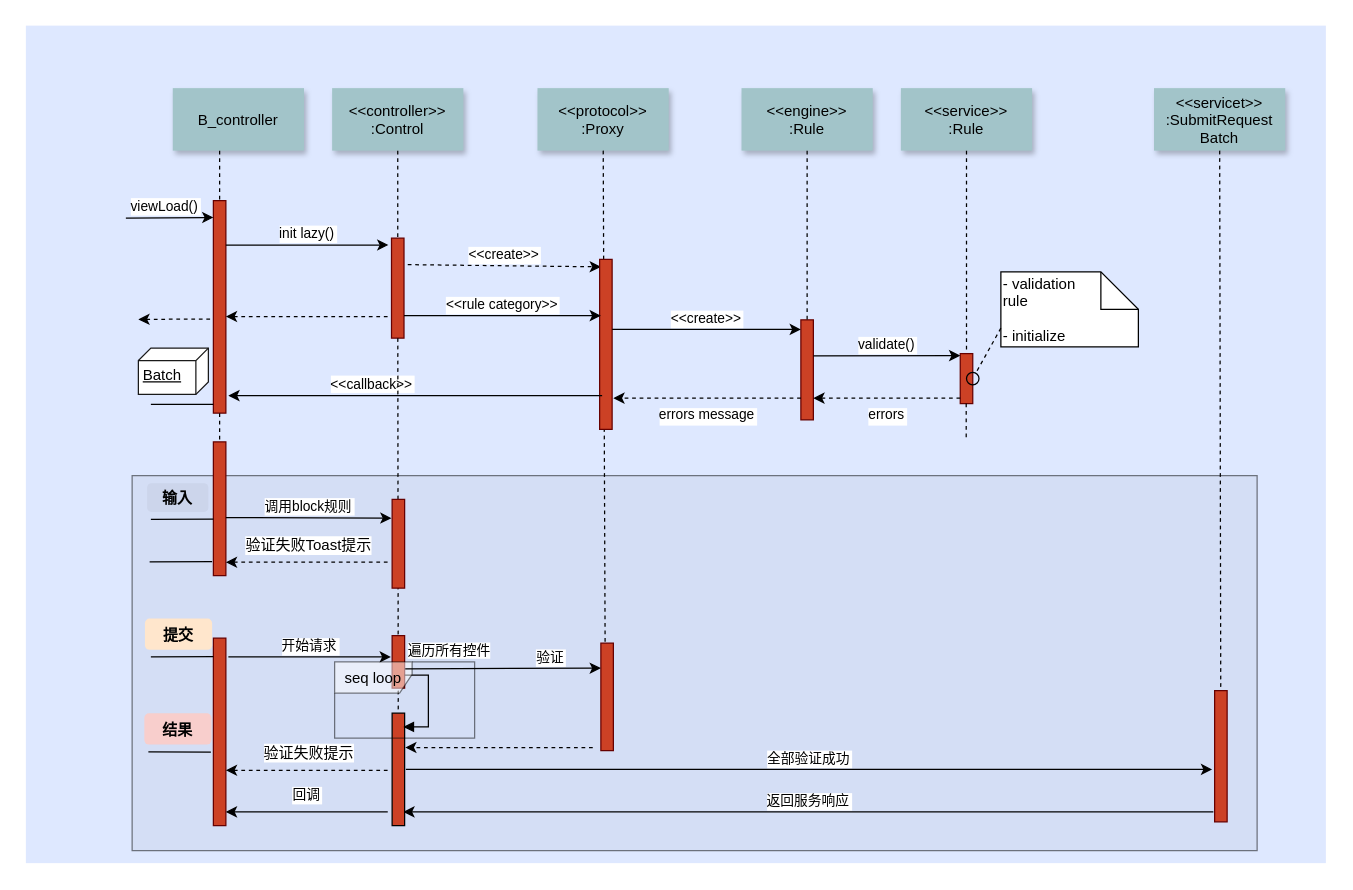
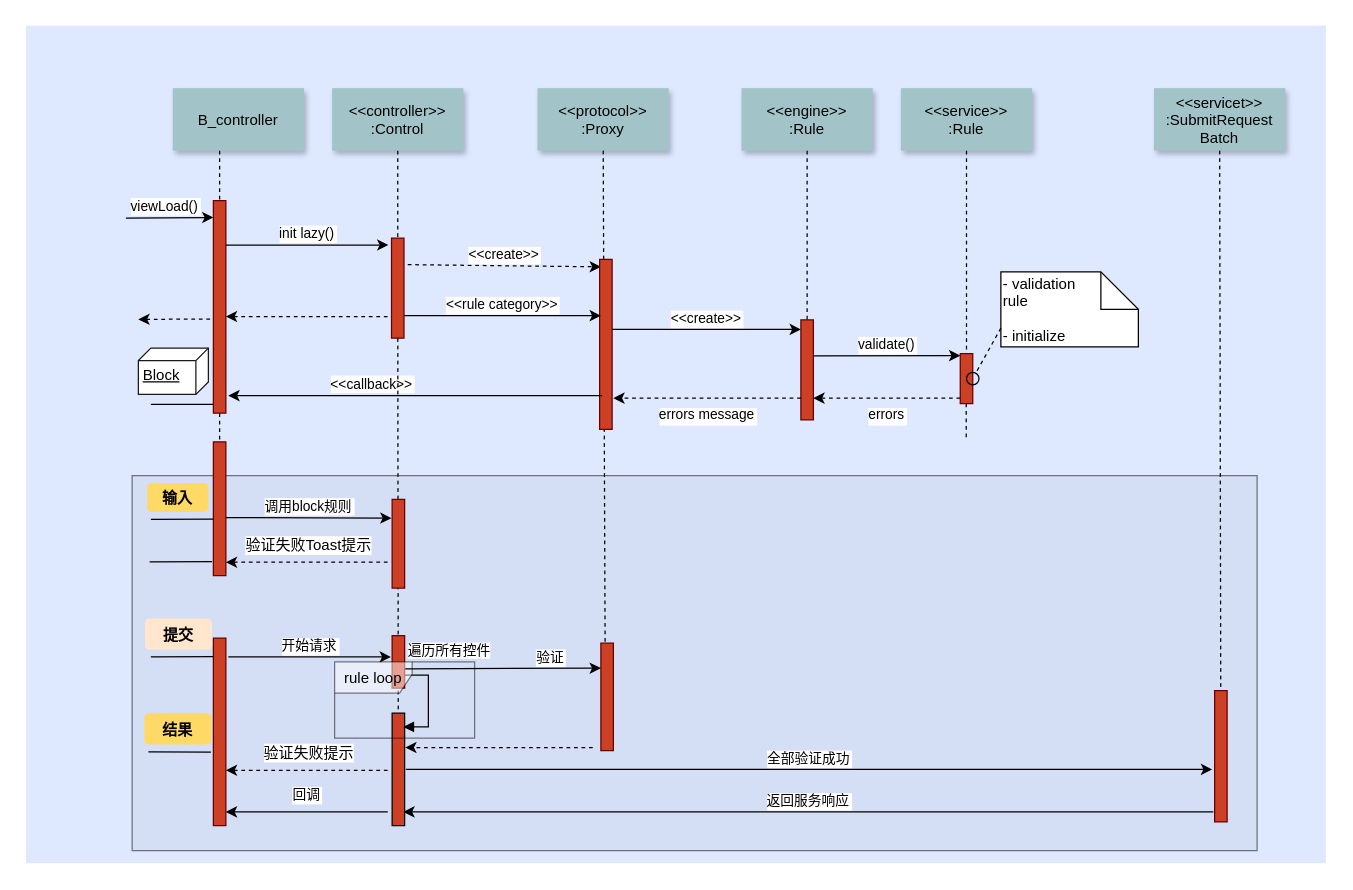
node "Batch": label "Batch" -> "Block"
node "输入": fillcolor #ccd5eb -> #ffd966
node "seq loop": label "seq loop" -> "rule loop"
node "结果": fillcolor #f8cecc -> #ffd966
